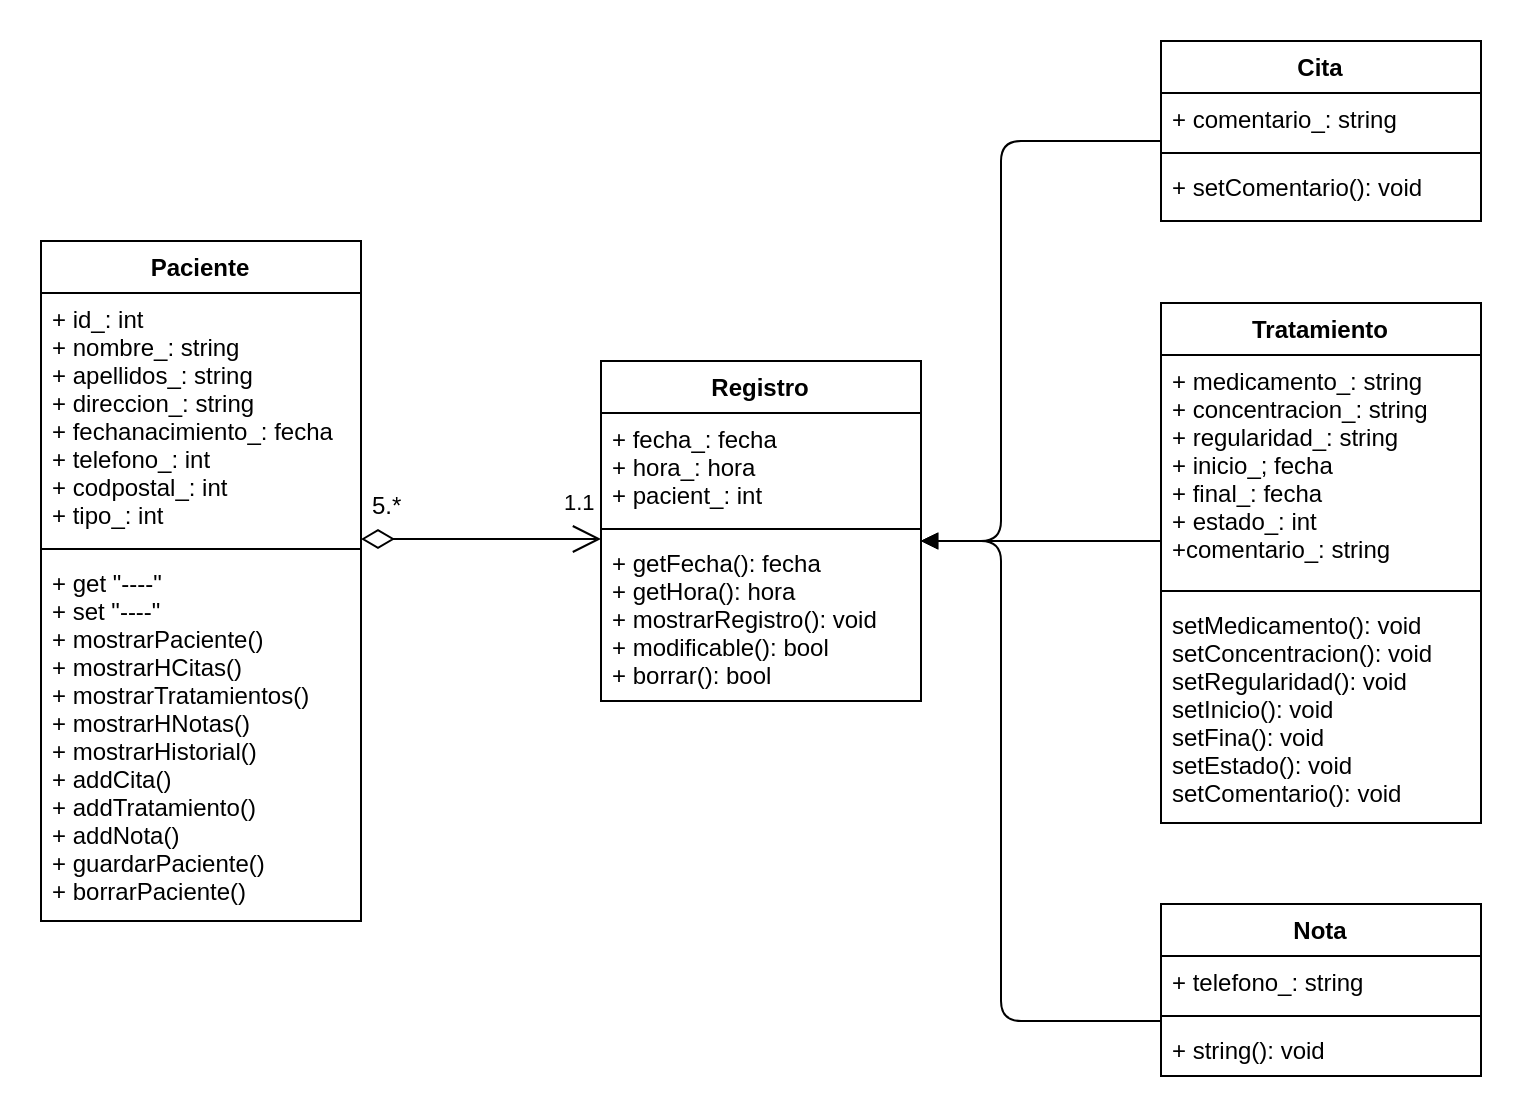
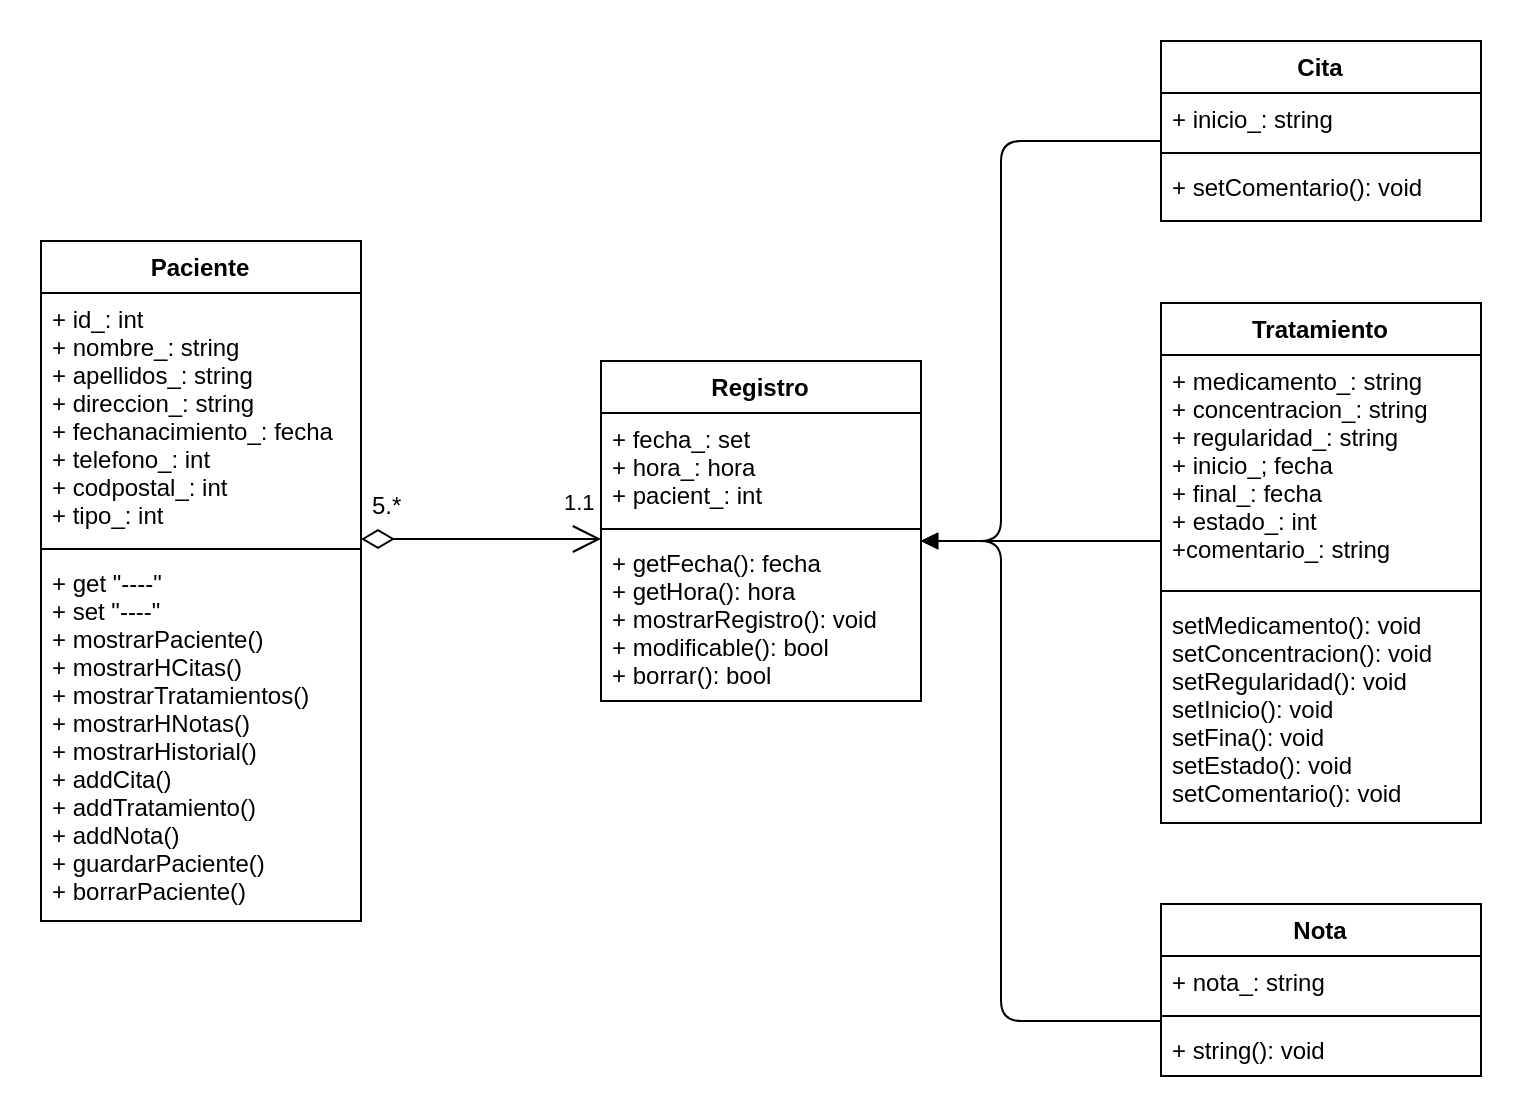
node "+ comentario_: string": label "+ comentario_: string" -> "+ inicio_: string"
node "+ fecha_: fecha + hora_: hora + pacient_: int": label "+ fecha_: fecha + hora_: hora + pacient_: int" -> "+ fecha_: set + hora_: hora + pacient_: int"
node "+ telefono_: string": label "+ telefono_: string" -> "+ nota_: string"
